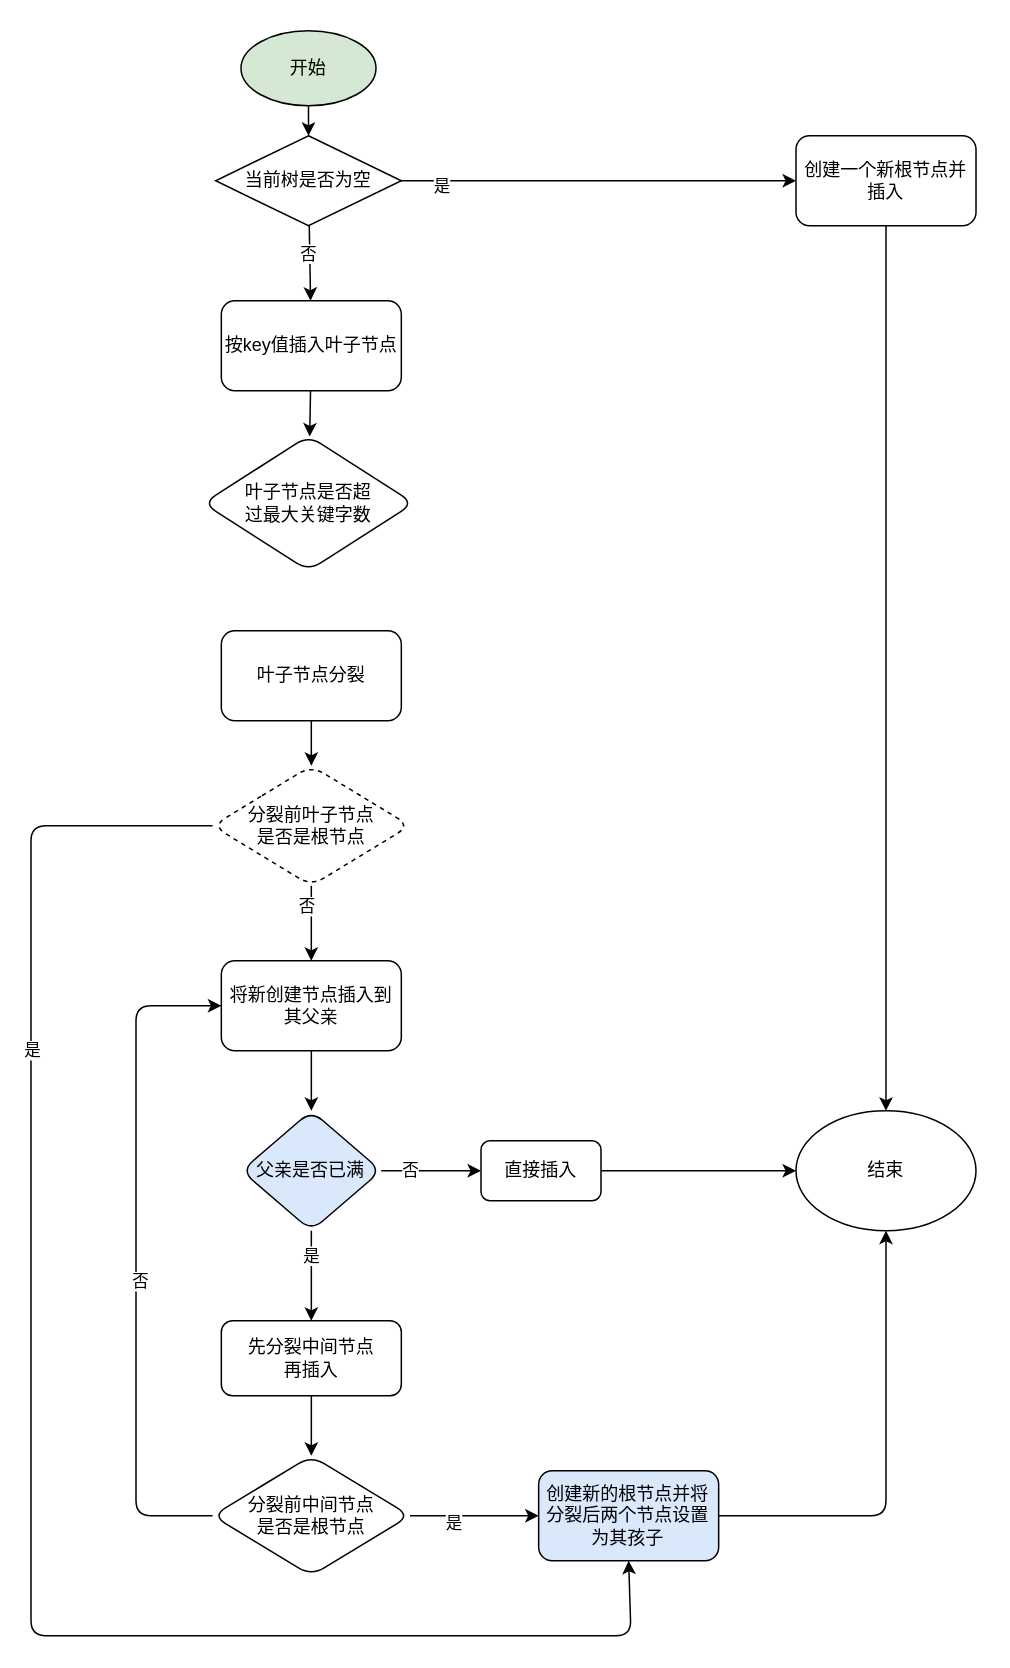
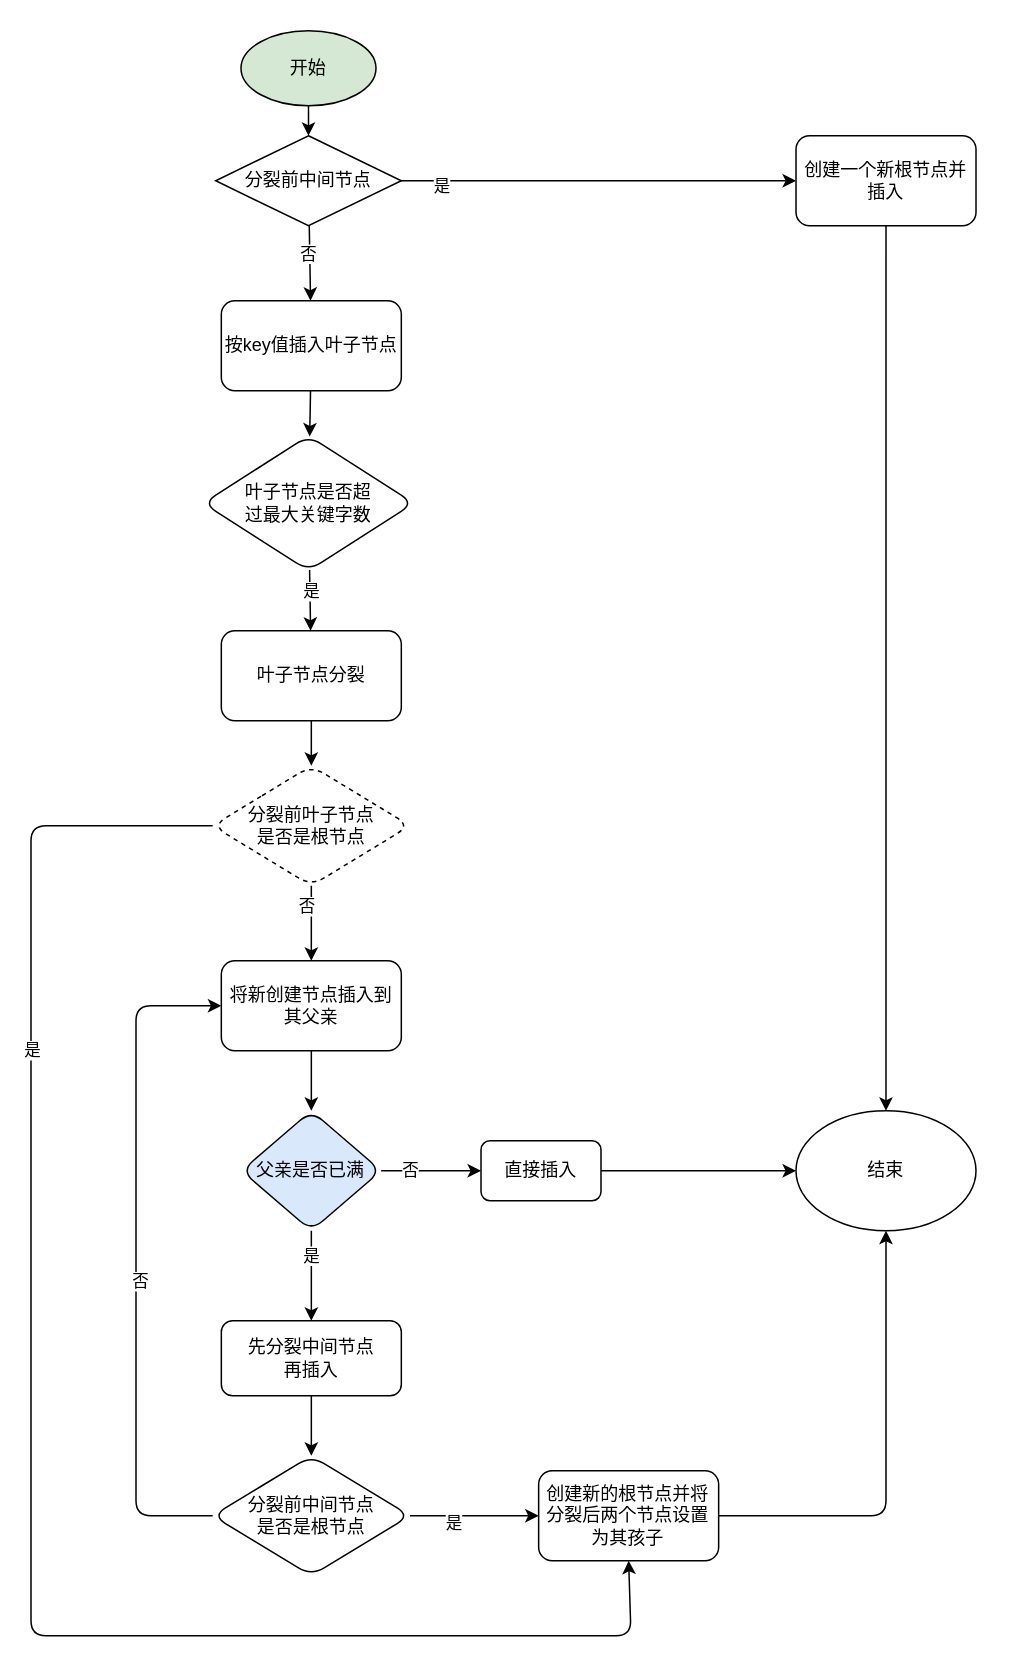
node "当前树是否为空": label "当前树是否为空" -> "分裂前中间节点"
edge "叶子节点是否超 过最大关键字数" -> "叶子节点分裂": added, label "是"
node "创建新的根节点并将分裂后两个节点设置为其孩子": fillcolor #dae8fc -> #ffffff
